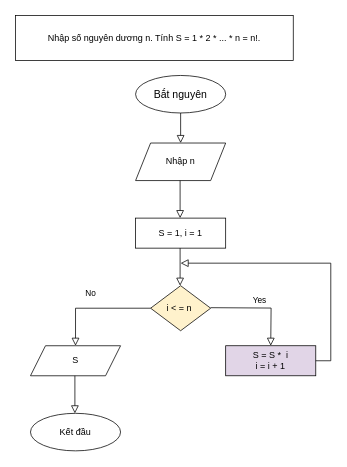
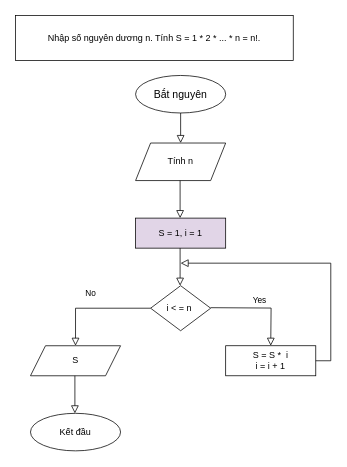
node "Nhập n": label "Nhập n" -> "Tính n"
node "S = 1, i = 1": fillcolor #ffffff -> #e1d5e7
node "i < = n": fillcolor #fff2cc -> #ffffff
node "S = S * i i = i + 1": fillcolor #e1d5e7 -> #ffffff
